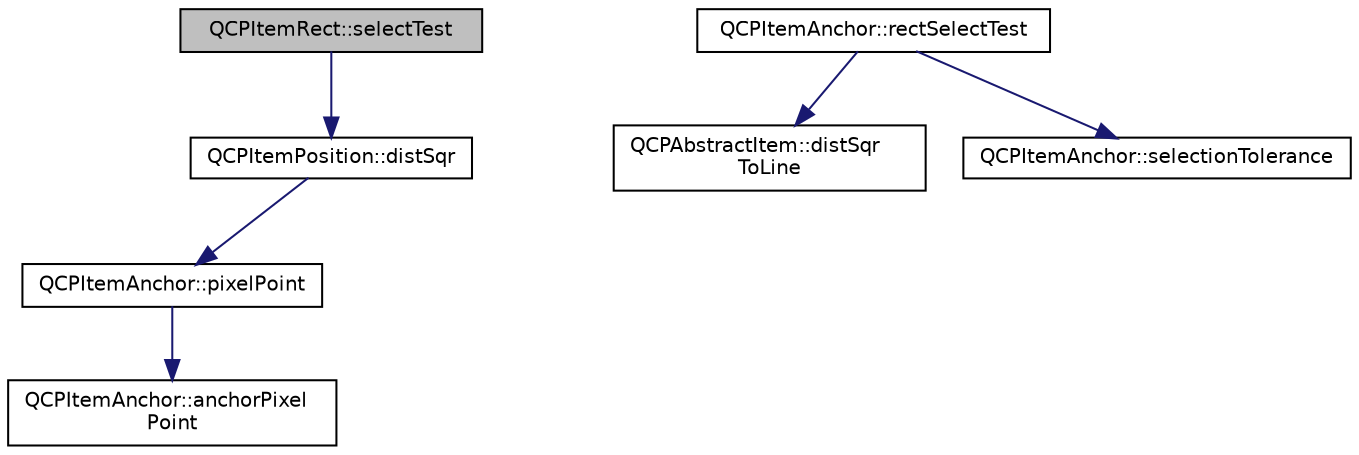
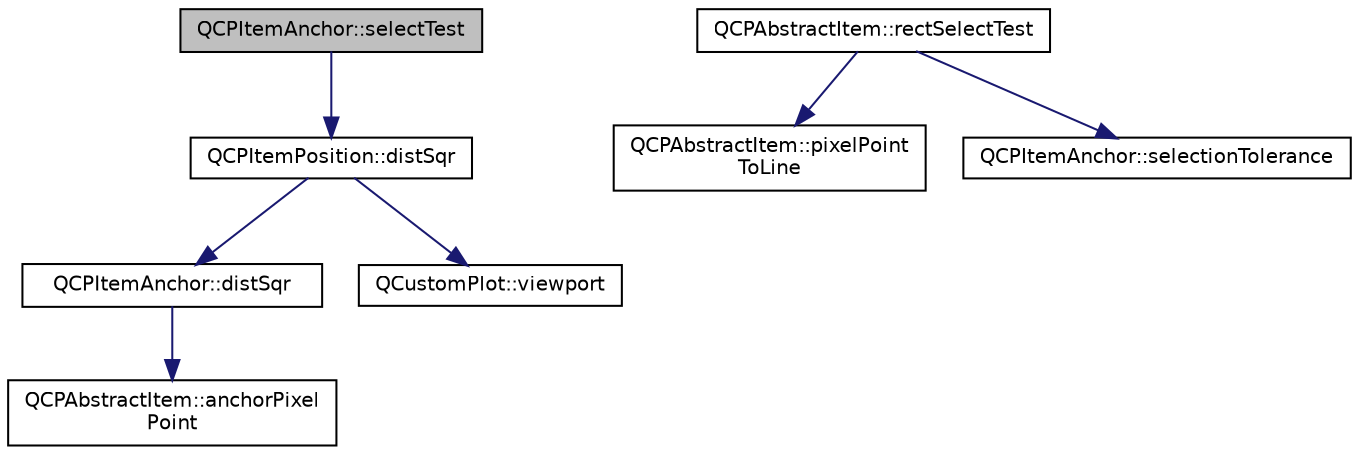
node "QCPItemRect::selectTest": label "QCPItemRect::selectTest" -> "QCPItemAnchor::selectTest"
node "QCPItemAnchor::rectSelectTest": label "QCPItemAnchor::rectSelectTest" -> "QCPAbstractItem::rectSelectTest"
node "QCPAbstractItem::distSqr ToLine": label "QCPAbstractItem::distSqr ToLine" -> "QCPAbstractItem::pixelPoint ToLine"
node "QCPItemAnchor::pixelPoint": label "QCPItemAnchor::pixelPoint" -> "QCPItemAnchor::distSqr"
node "QCustomPlot::viewport": added
node "QCPItemAnchor::anchorPixel Point": label "QCPItemAnchor::anchorPixel Point" -> "QCPAbstractItem::anchorPixel Point"
